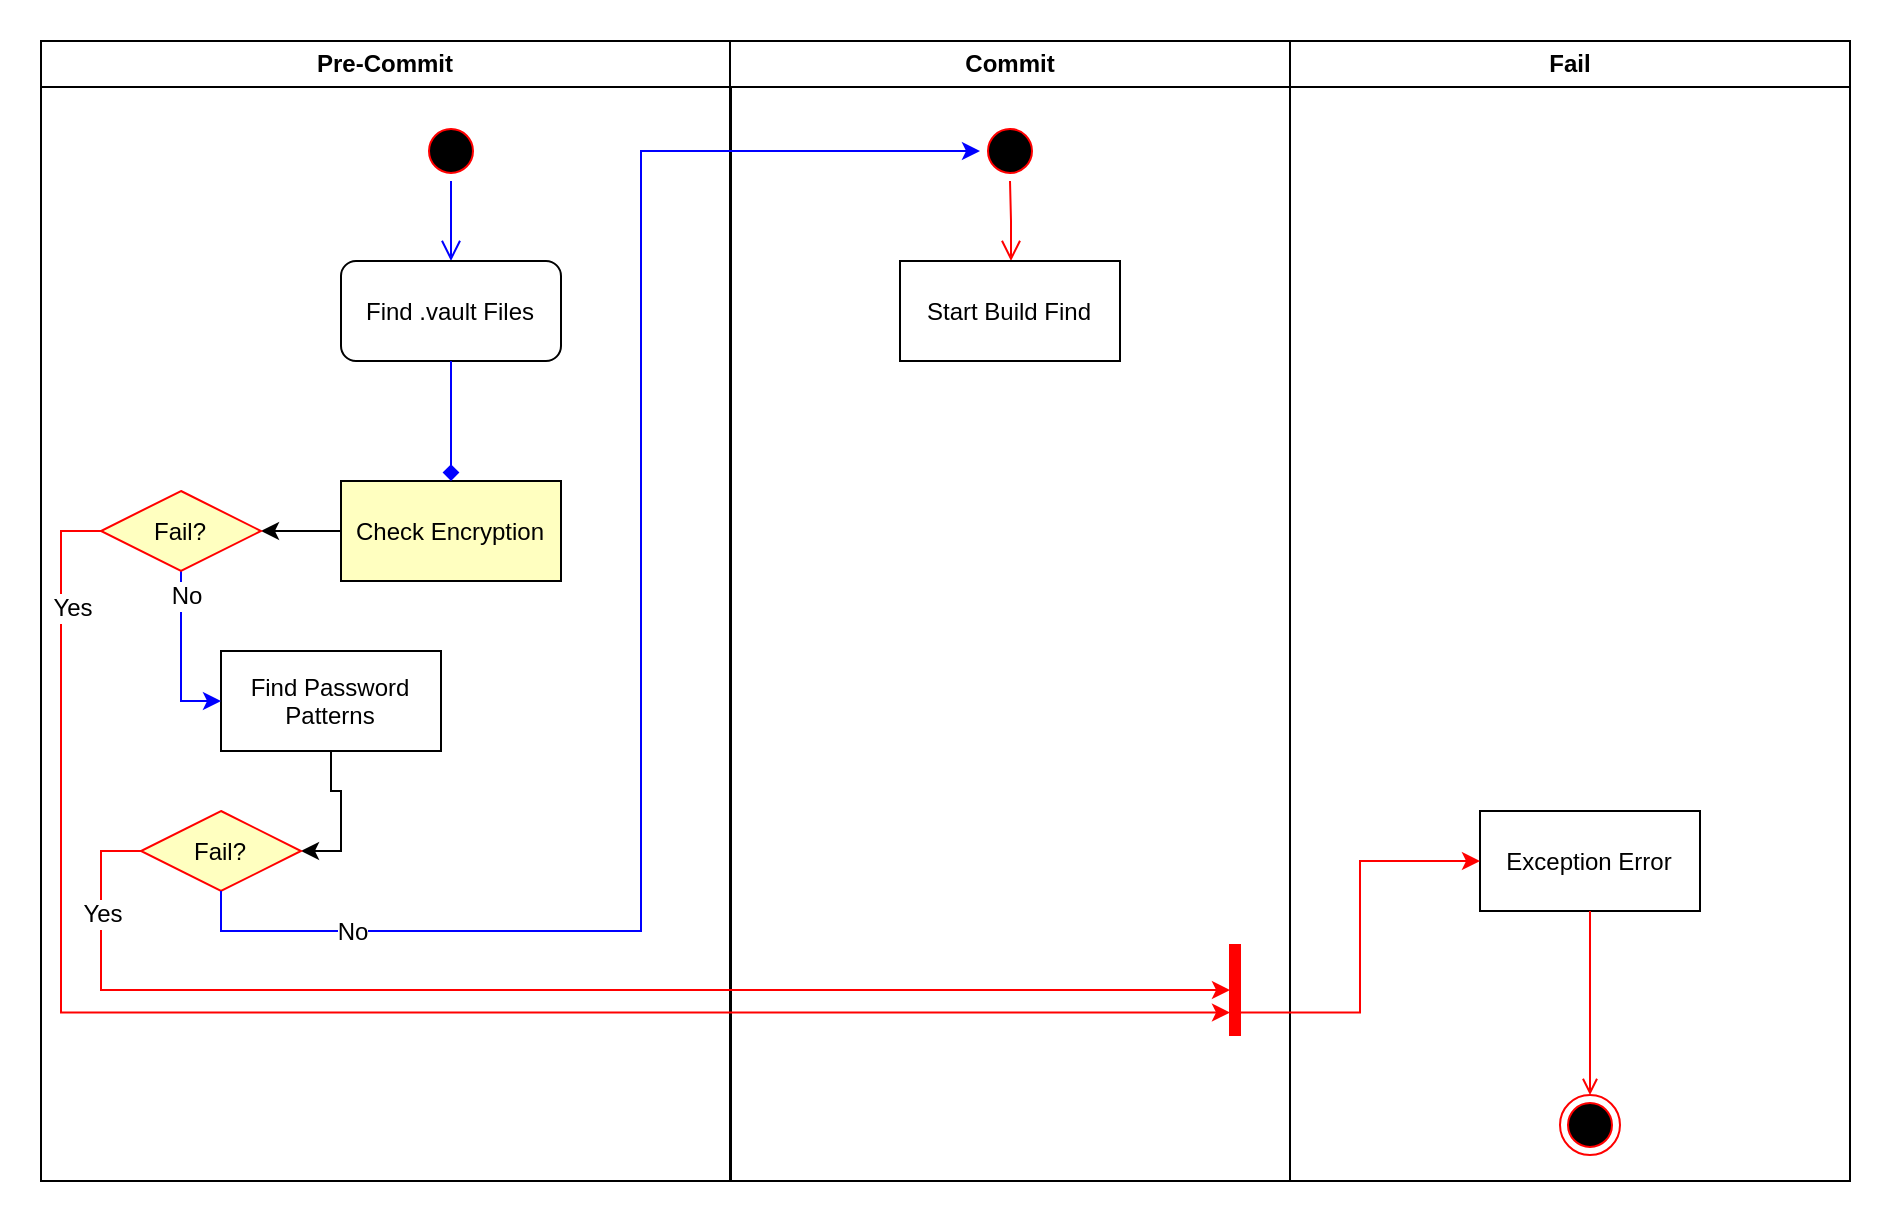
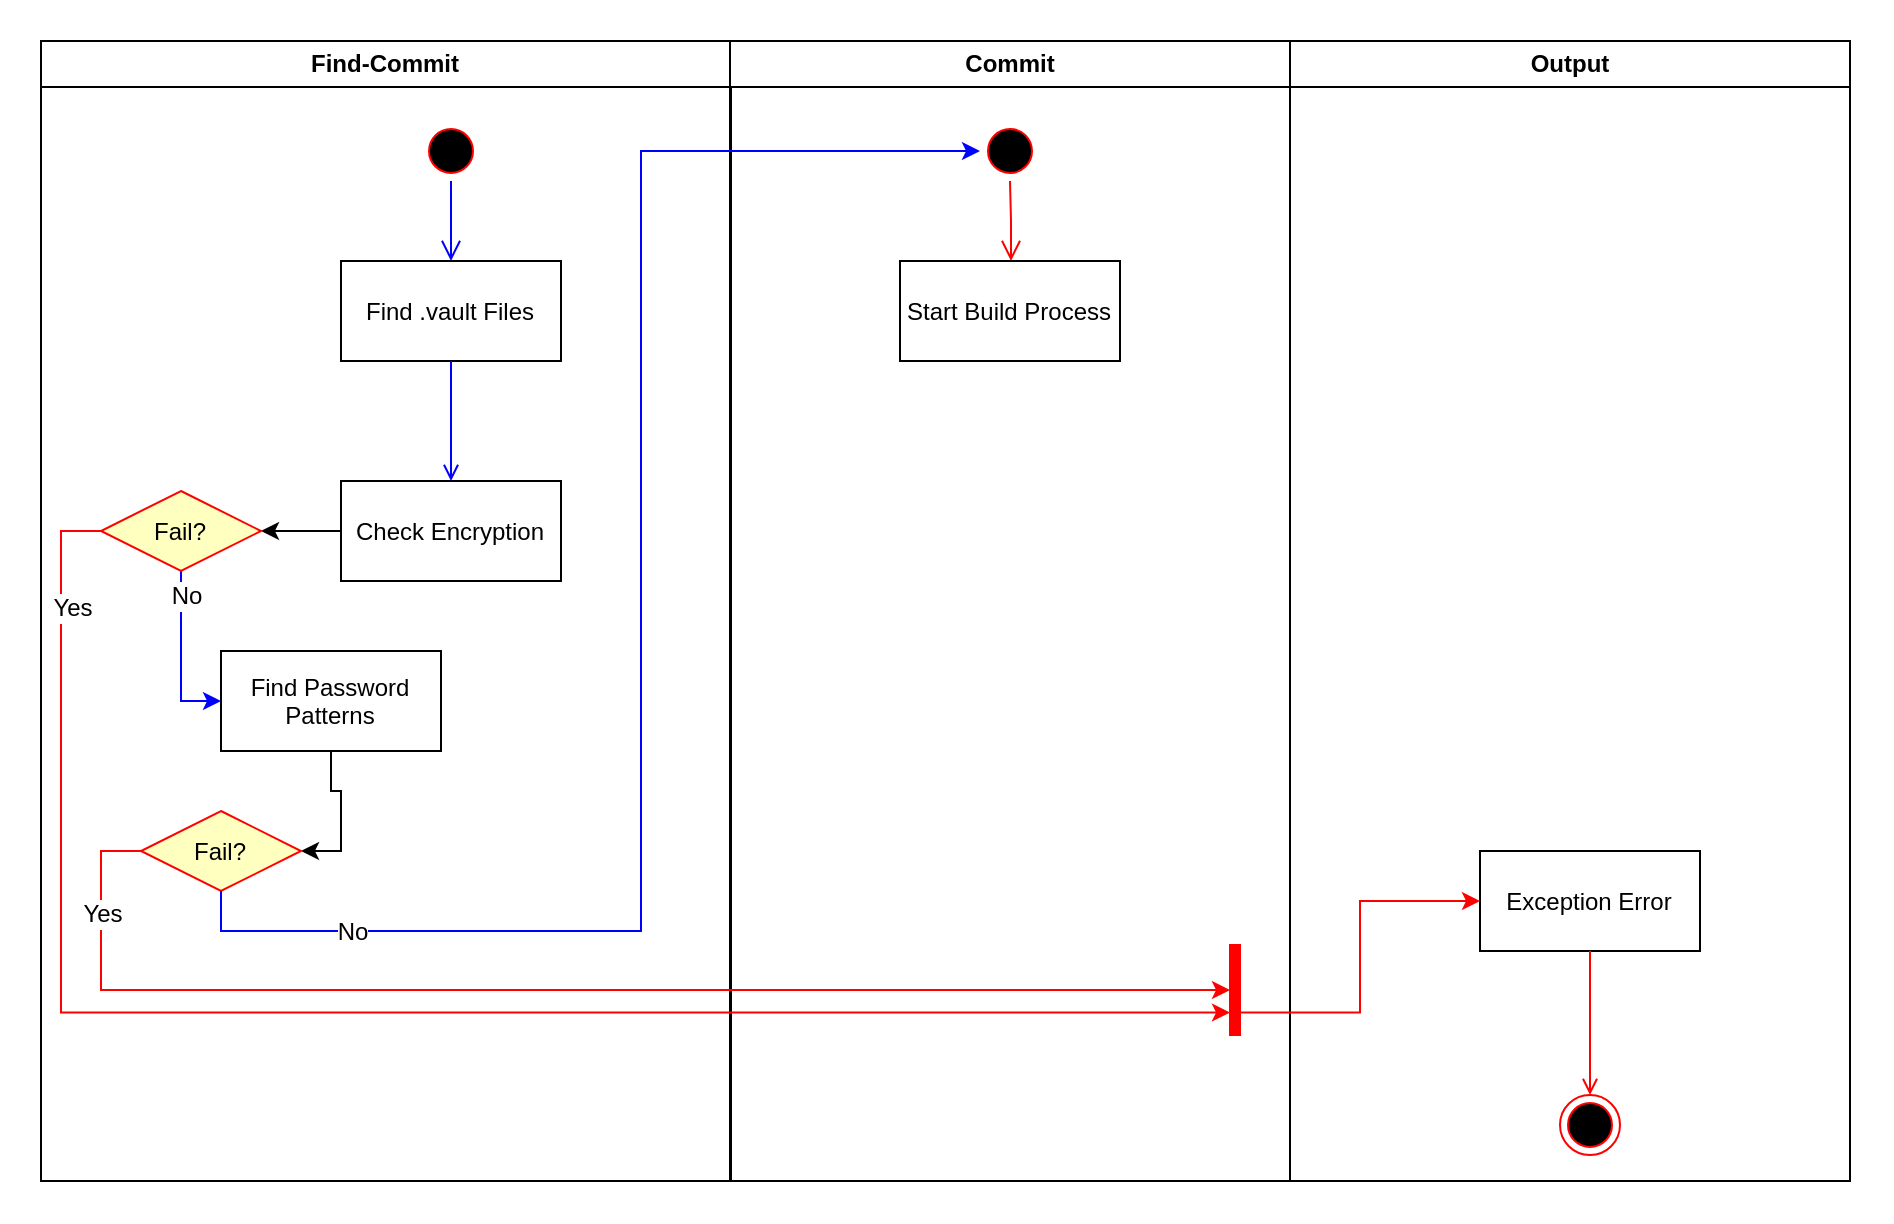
node "Pre-Commit": label "Pre-Commit" -> "Find-Commit"
node "Fail": label "Fail" -> "Output"
node "Find .vault Files": shape rounded rectangle -> rectangle
node "Start Build Find": label "Start Build Find" -> "Start Build Process"
edge "Find .vault Files" -> "Check Encryption": arrowhead diamond -> open
node "Check Encryption": fillcolor #ffffc0 -> #ffffff
node "Exception Error": moved (1590, 861) -> (1590, 901)
